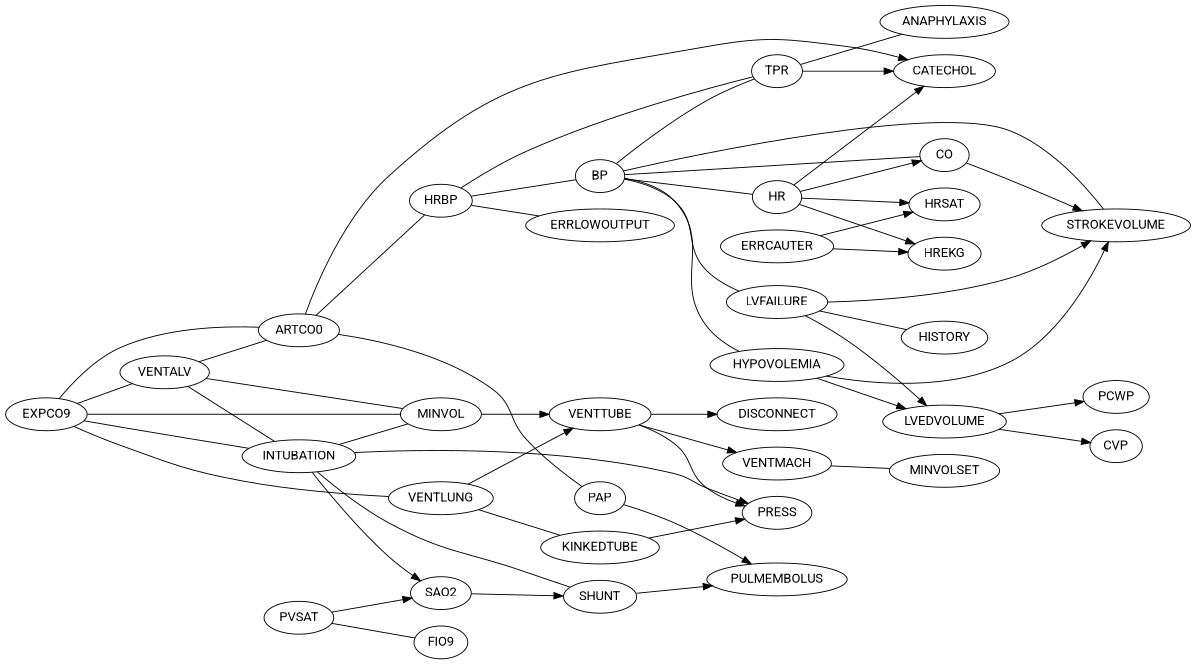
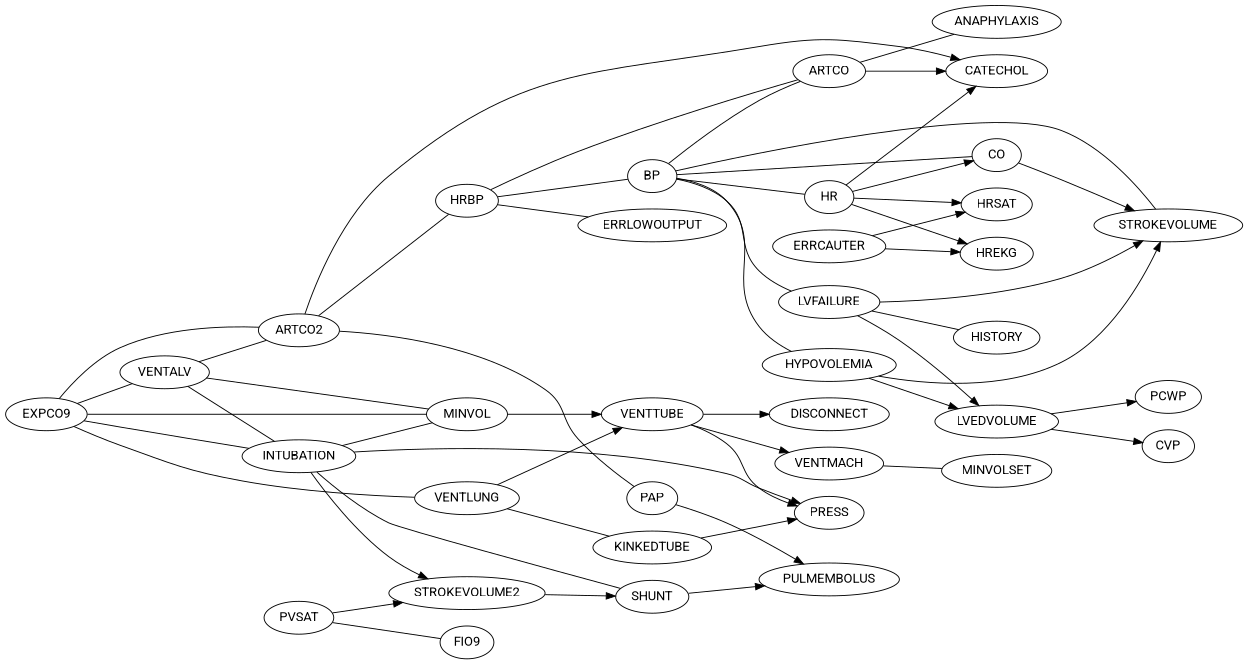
node "TPR": label "TPR" -> "ARTCO"
node "ARTCO0": label "ARTCO0" -> "ARTCO2"
node "SAO2": label "SAO2" -> "STROKEVOLUME2"
